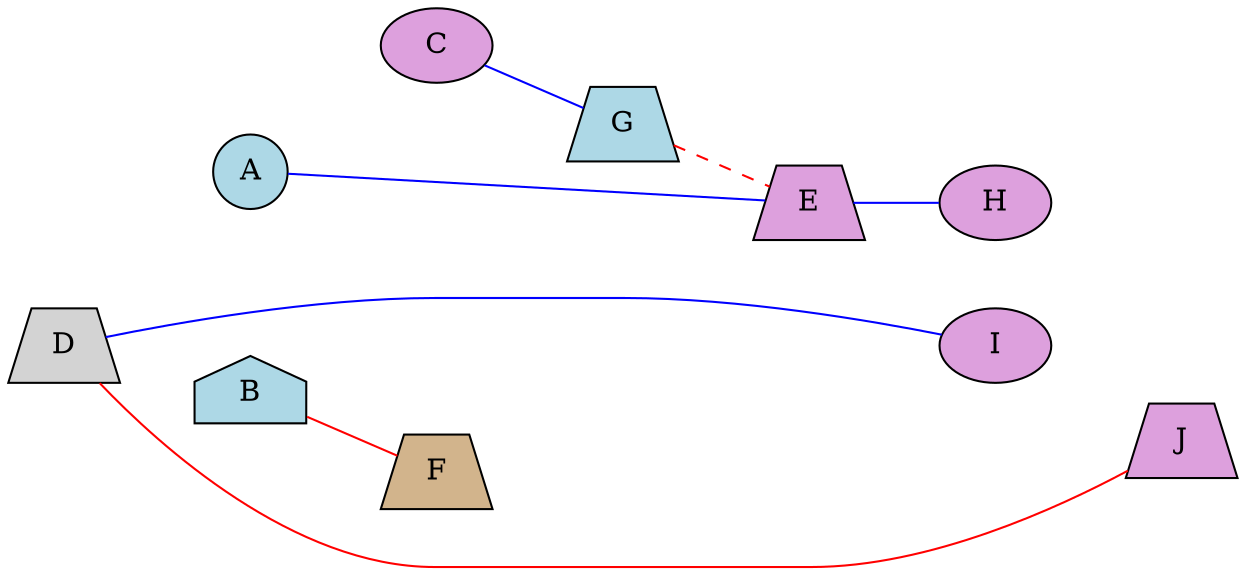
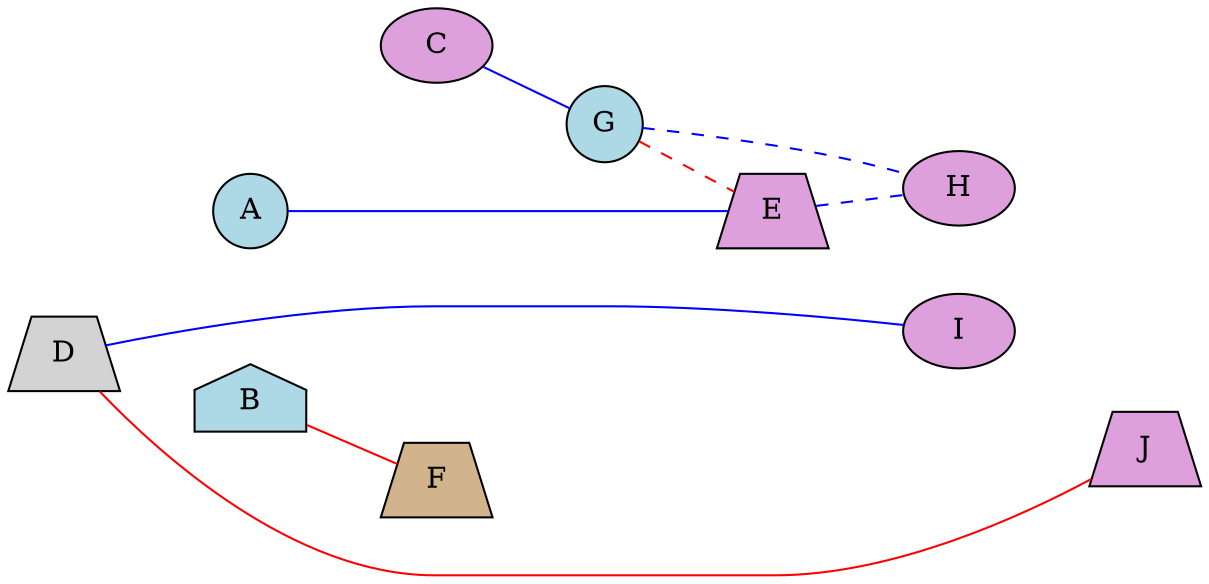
node "G": shape trapezium -> circle
edge "G" -- "H": added
edge "E" -- "H": style solid -> dashed
